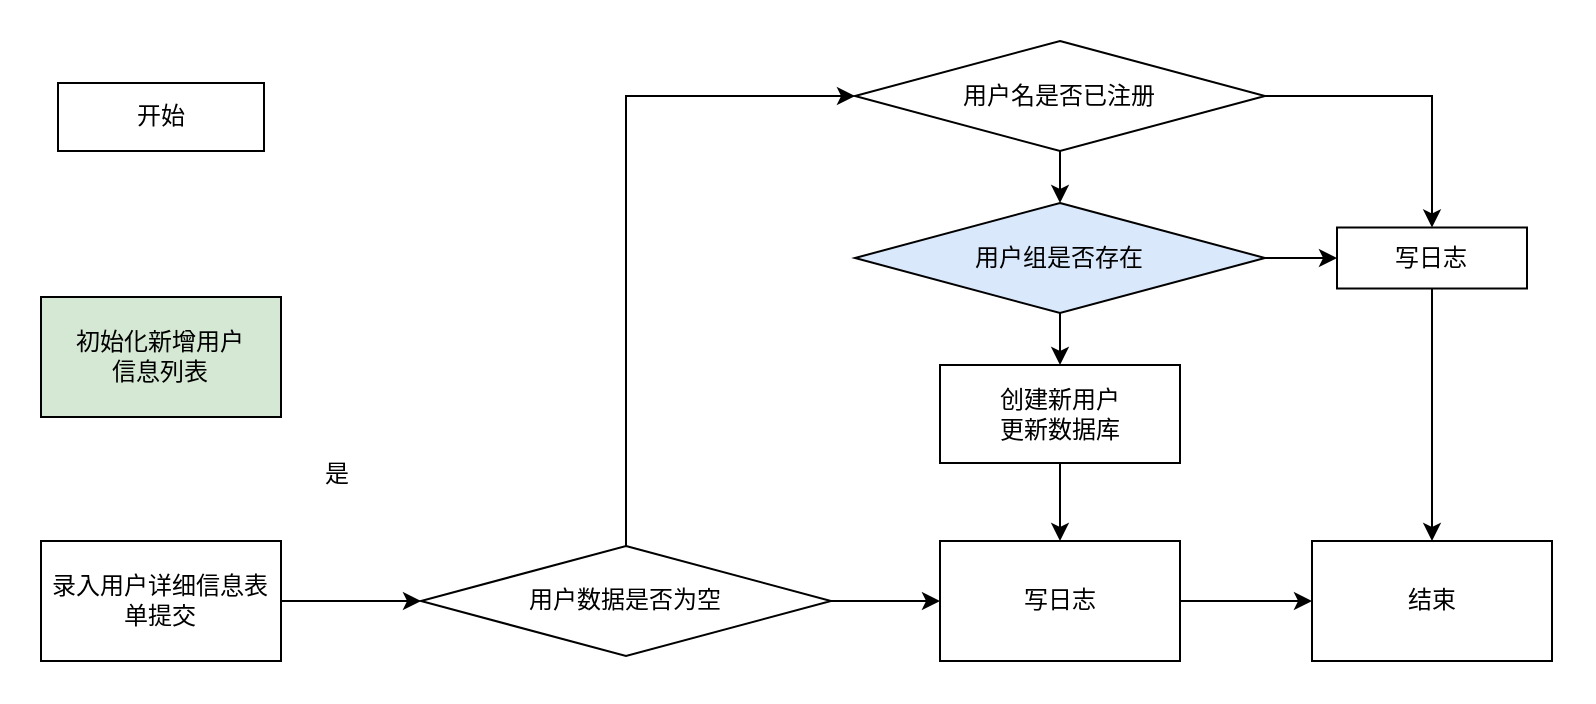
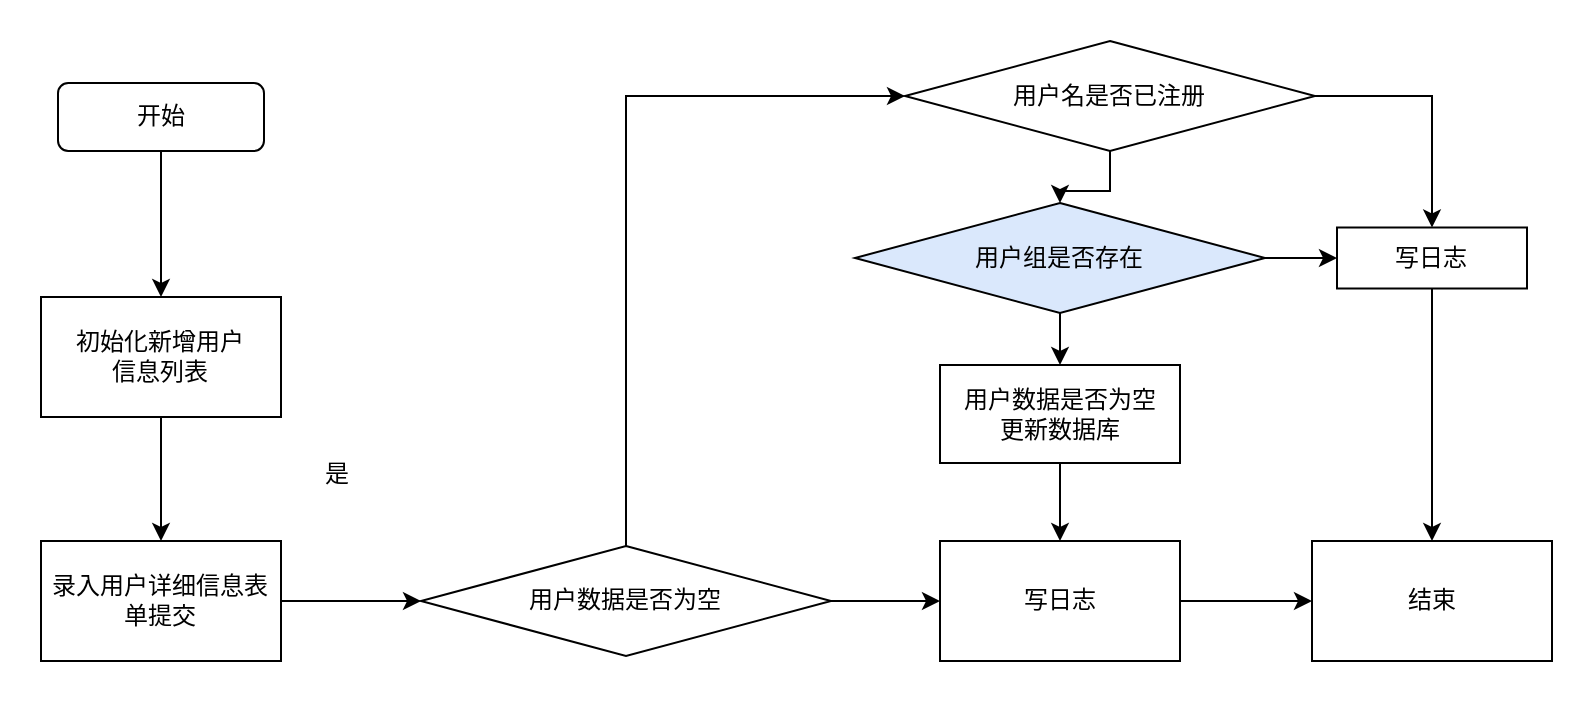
node "用户名是否已注册": moved (1060, 96) -> (1110, 96)
node "开始": shape rectangle -> rounded rectangle
edge "开始" -> "初始化新增用户 信息列表": added
node "初始化新增用户 信息列表": fillcolor #d5e8d4 -> #ffffff
node "创建新用户 更新数据库": label "创建新用户 更新数据库" -> "用户数据是否为空 更新数据库"
edge "初始化新增用户 信息列表" -> "录入用户详细信息表单提交": added
